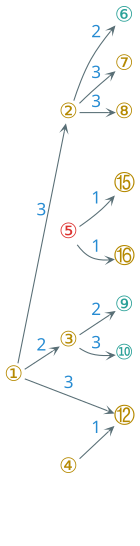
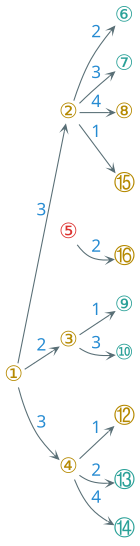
node "⑦": fontcolor #b58900 -> #2aa198
edge "②" -> "⑧": label "3" -> "4"
edge "⑤" -> "⑮": now "②" -> "⑮"
edge "⑤" -> "⑯": label "1" -> "2"
edge "③" -> "⑨": label "2" -> "1"
edge "①" -> "⑫": now "①" -> "④"
node "⑬": added
node "⑭": added
